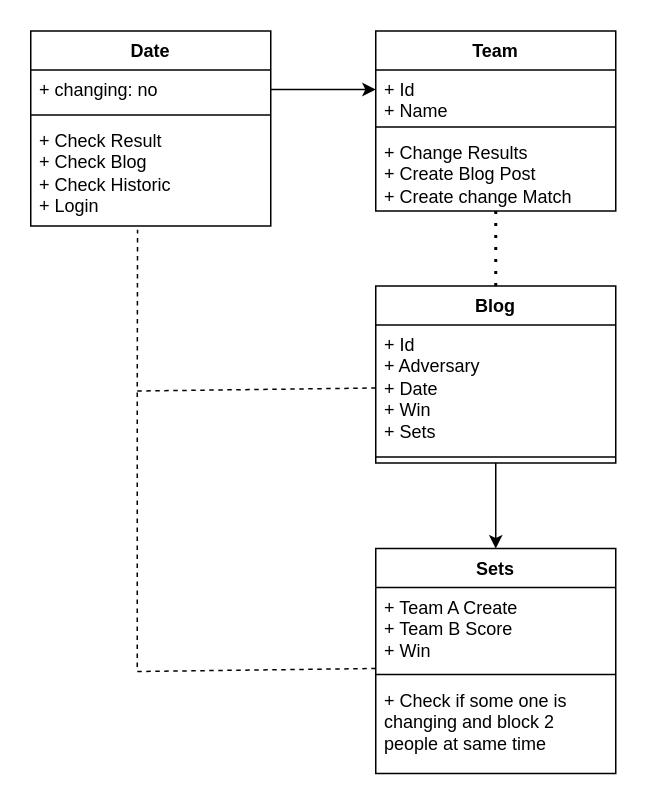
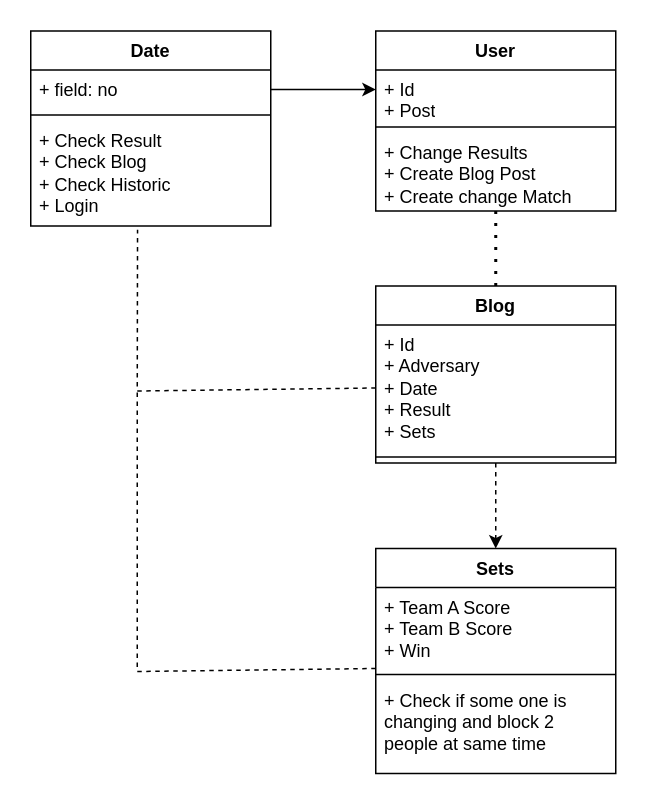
node "Team": label "Team" -> "User"
node "+ changing: no": label "+ changing: no" -> "+ field: no"
node "+ Id + Name": label "+ Id + Name" -> "+ Id + Post"
node "+ Id + Adversary + Date + Win + Sets": label "+ Id + Adversary + Date + Win + Sets" -> "+ Id + Adversary + Date + Result + Sets"
edge "Blog" -> "Sets": style solid -> dashed
node "+ Team A Create + Team B Score + Win": label "+ Team A Create + Team B Score + Win" -> "+ Team A Score + Team B Score + Win"
